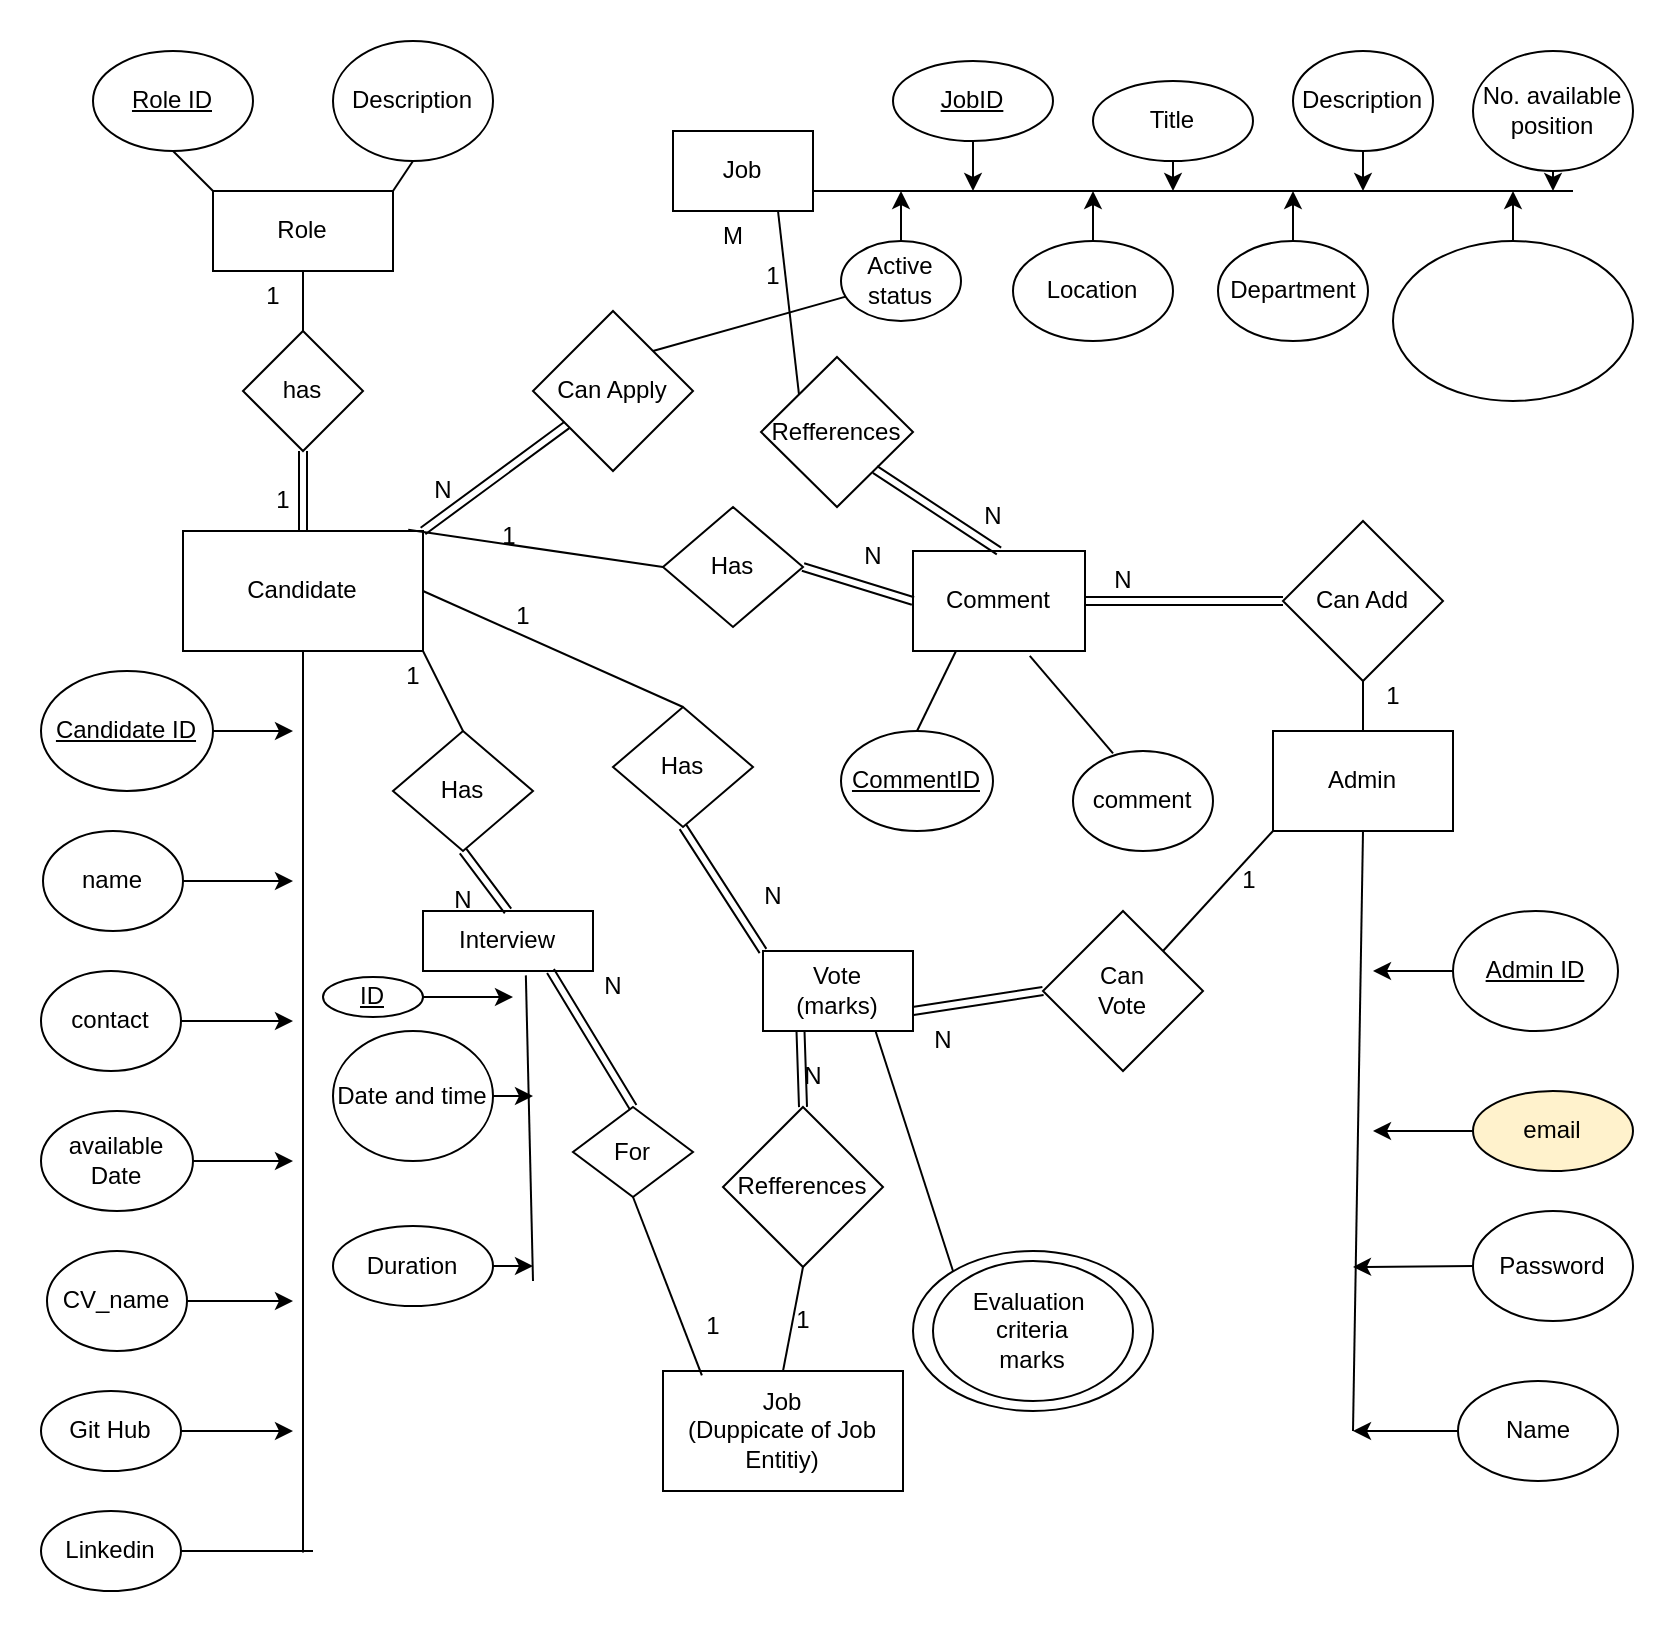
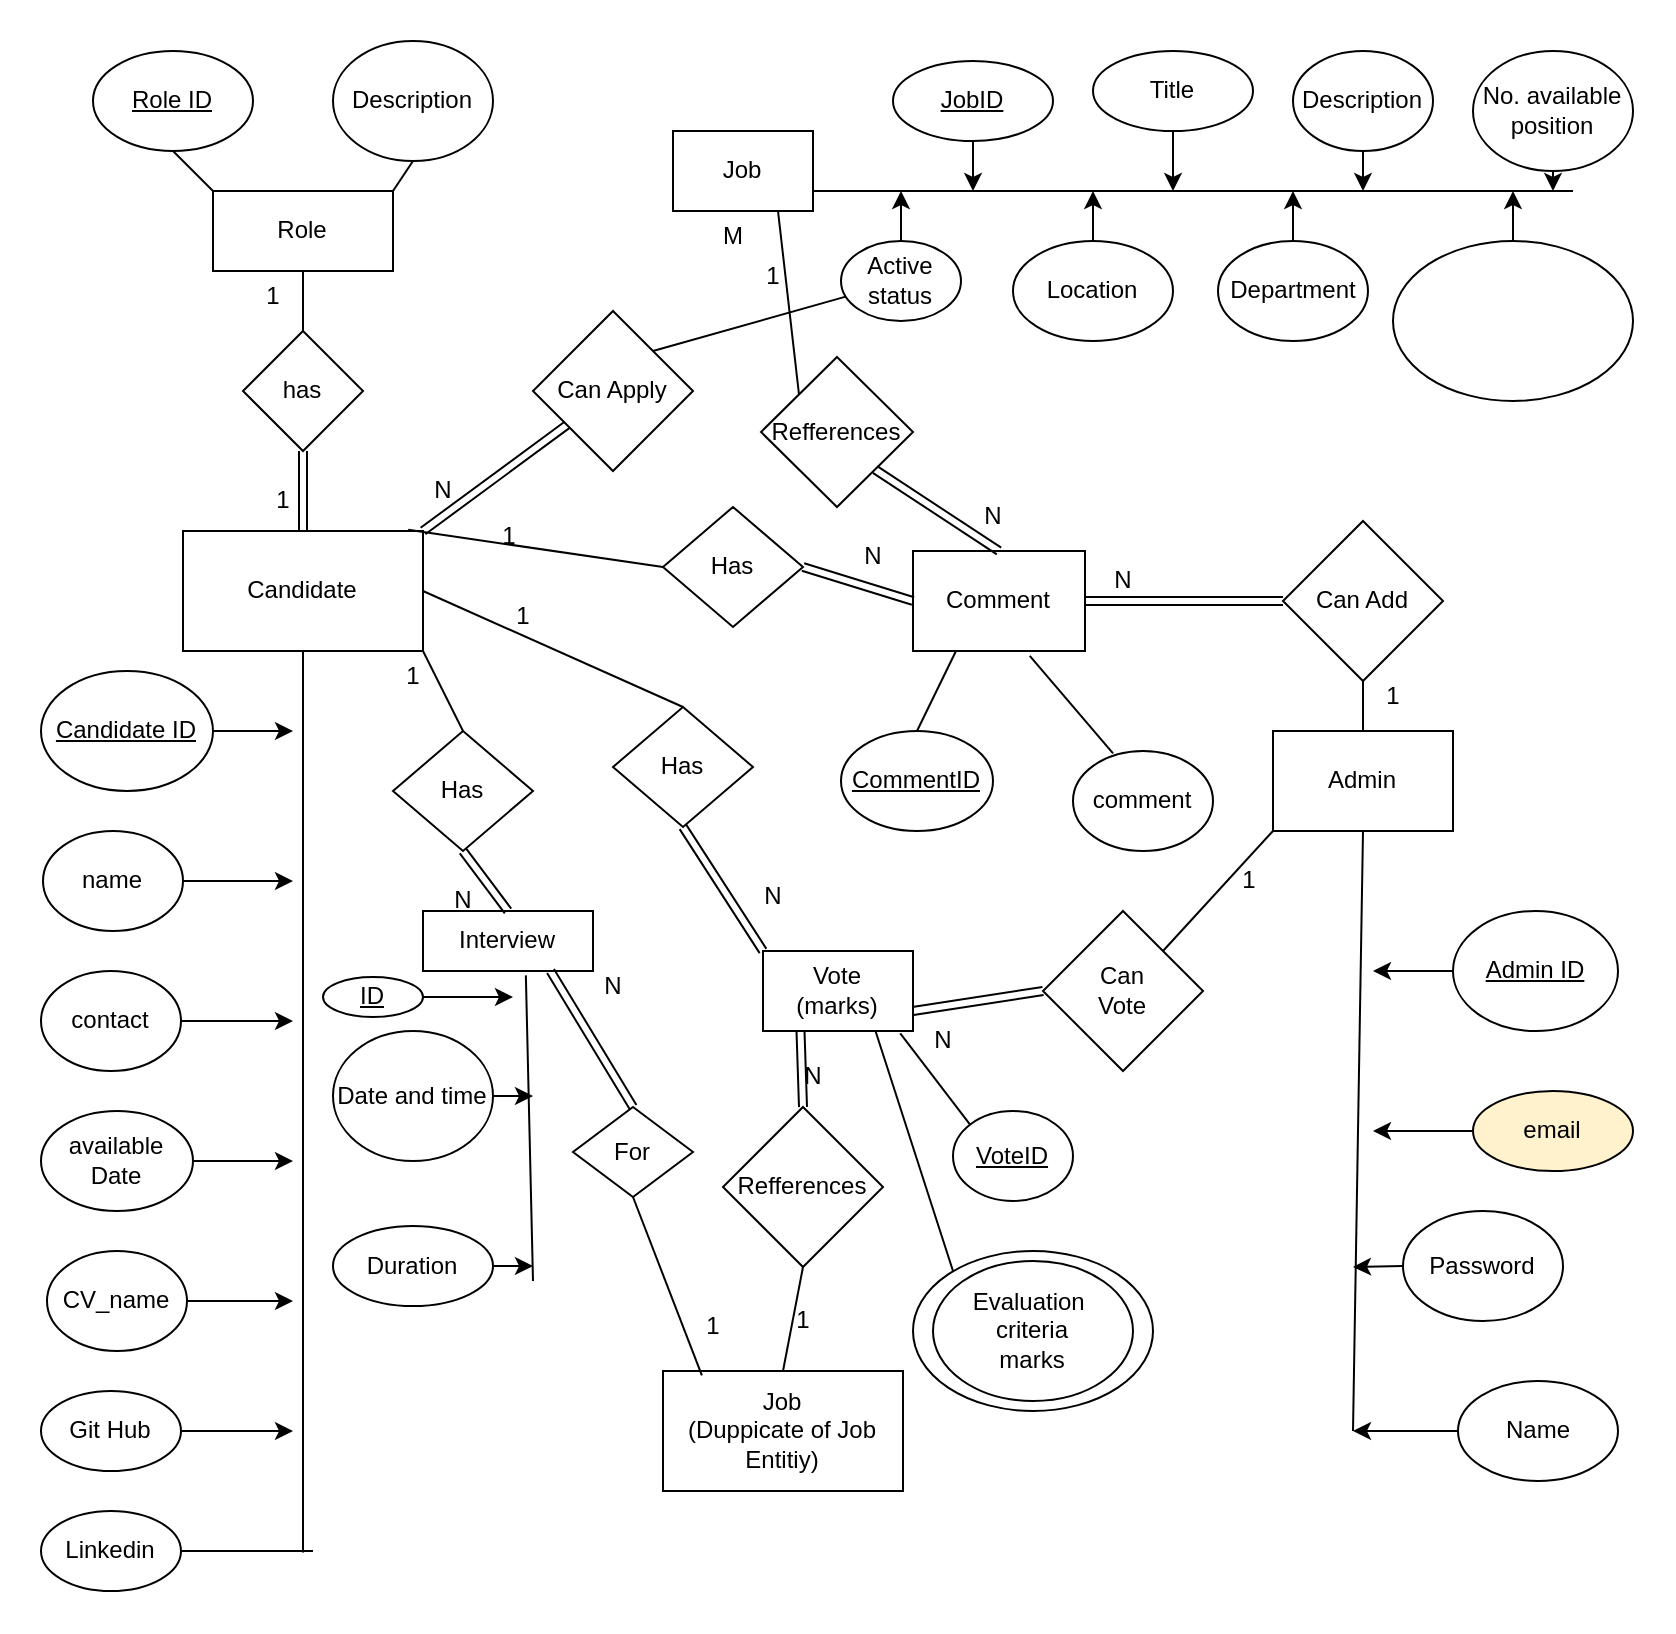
node "Title": moved (1173, 121) -> (1173, 91)
edge "Vote (marks)" -- "VoteID": added
node "VoteID": added
node "Password": moved (1553, 1266) -> (1483, 1266)
